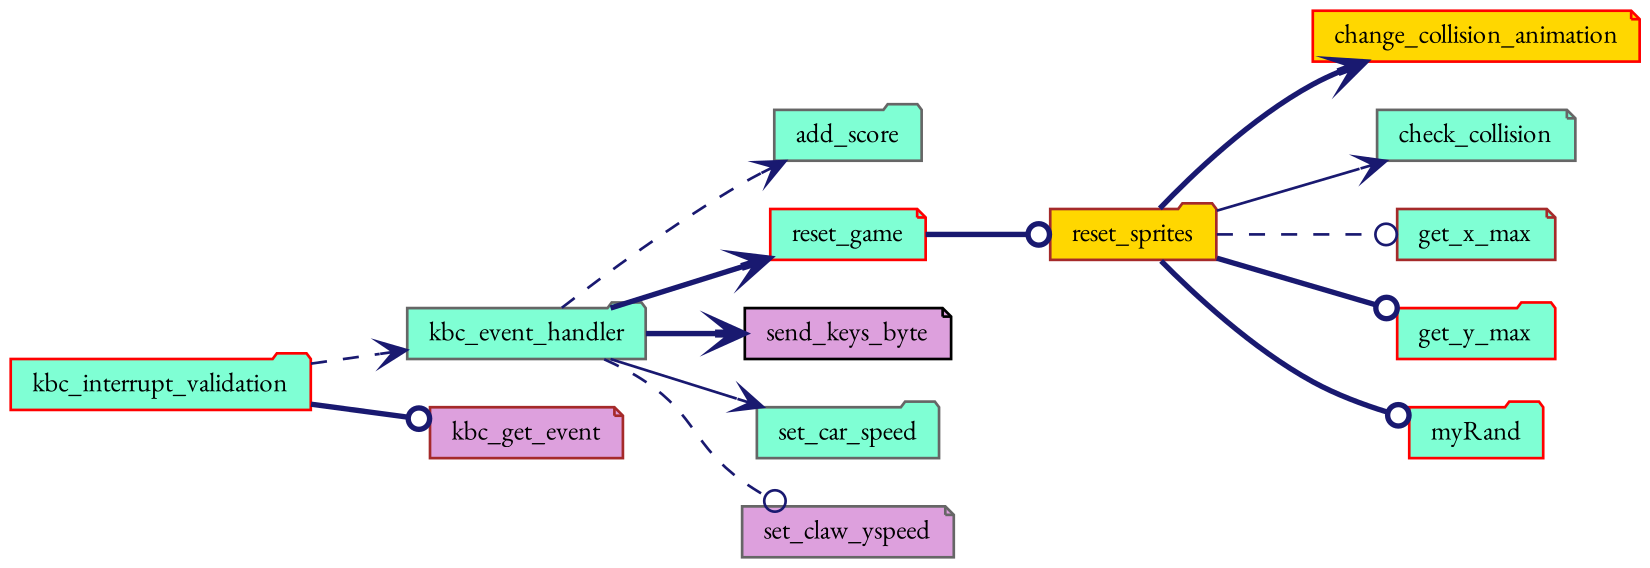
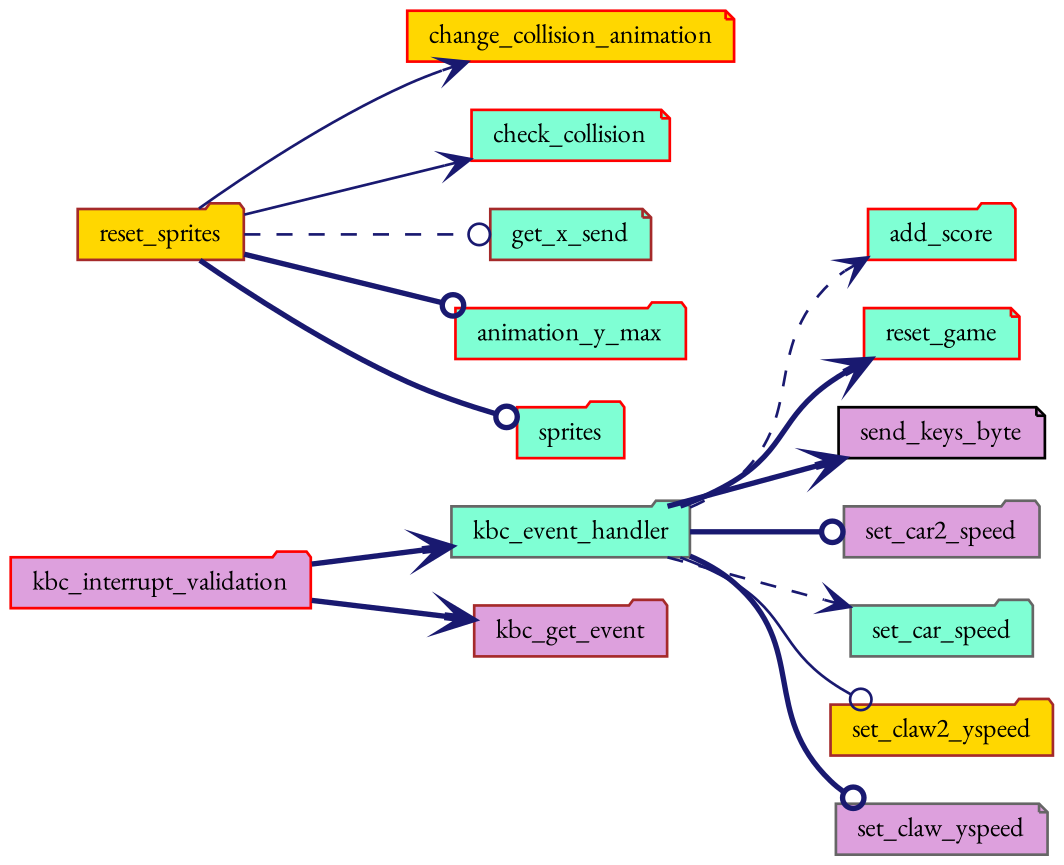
edge "reset_sprites" -> "change_collision_animation": style bold -> solid
node "add_score": color gray40 -> red
node "check_collision": color gray40 -> red
edge "reset_game" -> "reset_sprites": removed
node "get_x_max": label "get_x_max" -> "get_x_send"
node "get_y_max": label "get_y_max" -> "animation_y_max"
edge "kbc_interrupt_validation" -> "kbc_event_handler": style dashed -> bold
edge "kbc_event_handler" -> "set_car_speed": style solid -> dashed
node "kbc_interrupt_validation": fillcolor aquamarine -> plum
edge "kbc_interrupt_validation" -> "kbc_get_event": arrowhead odot -> vee
edge "kbc_event_handler" -> "set_claw_yspeed": style dashed -> bold
node "kbc_get_event": shape note -> folder
node "myRand": label "myRand" -> "sprites"
node "set_car2_speed": added
node "set_claw2_yspeed": added
